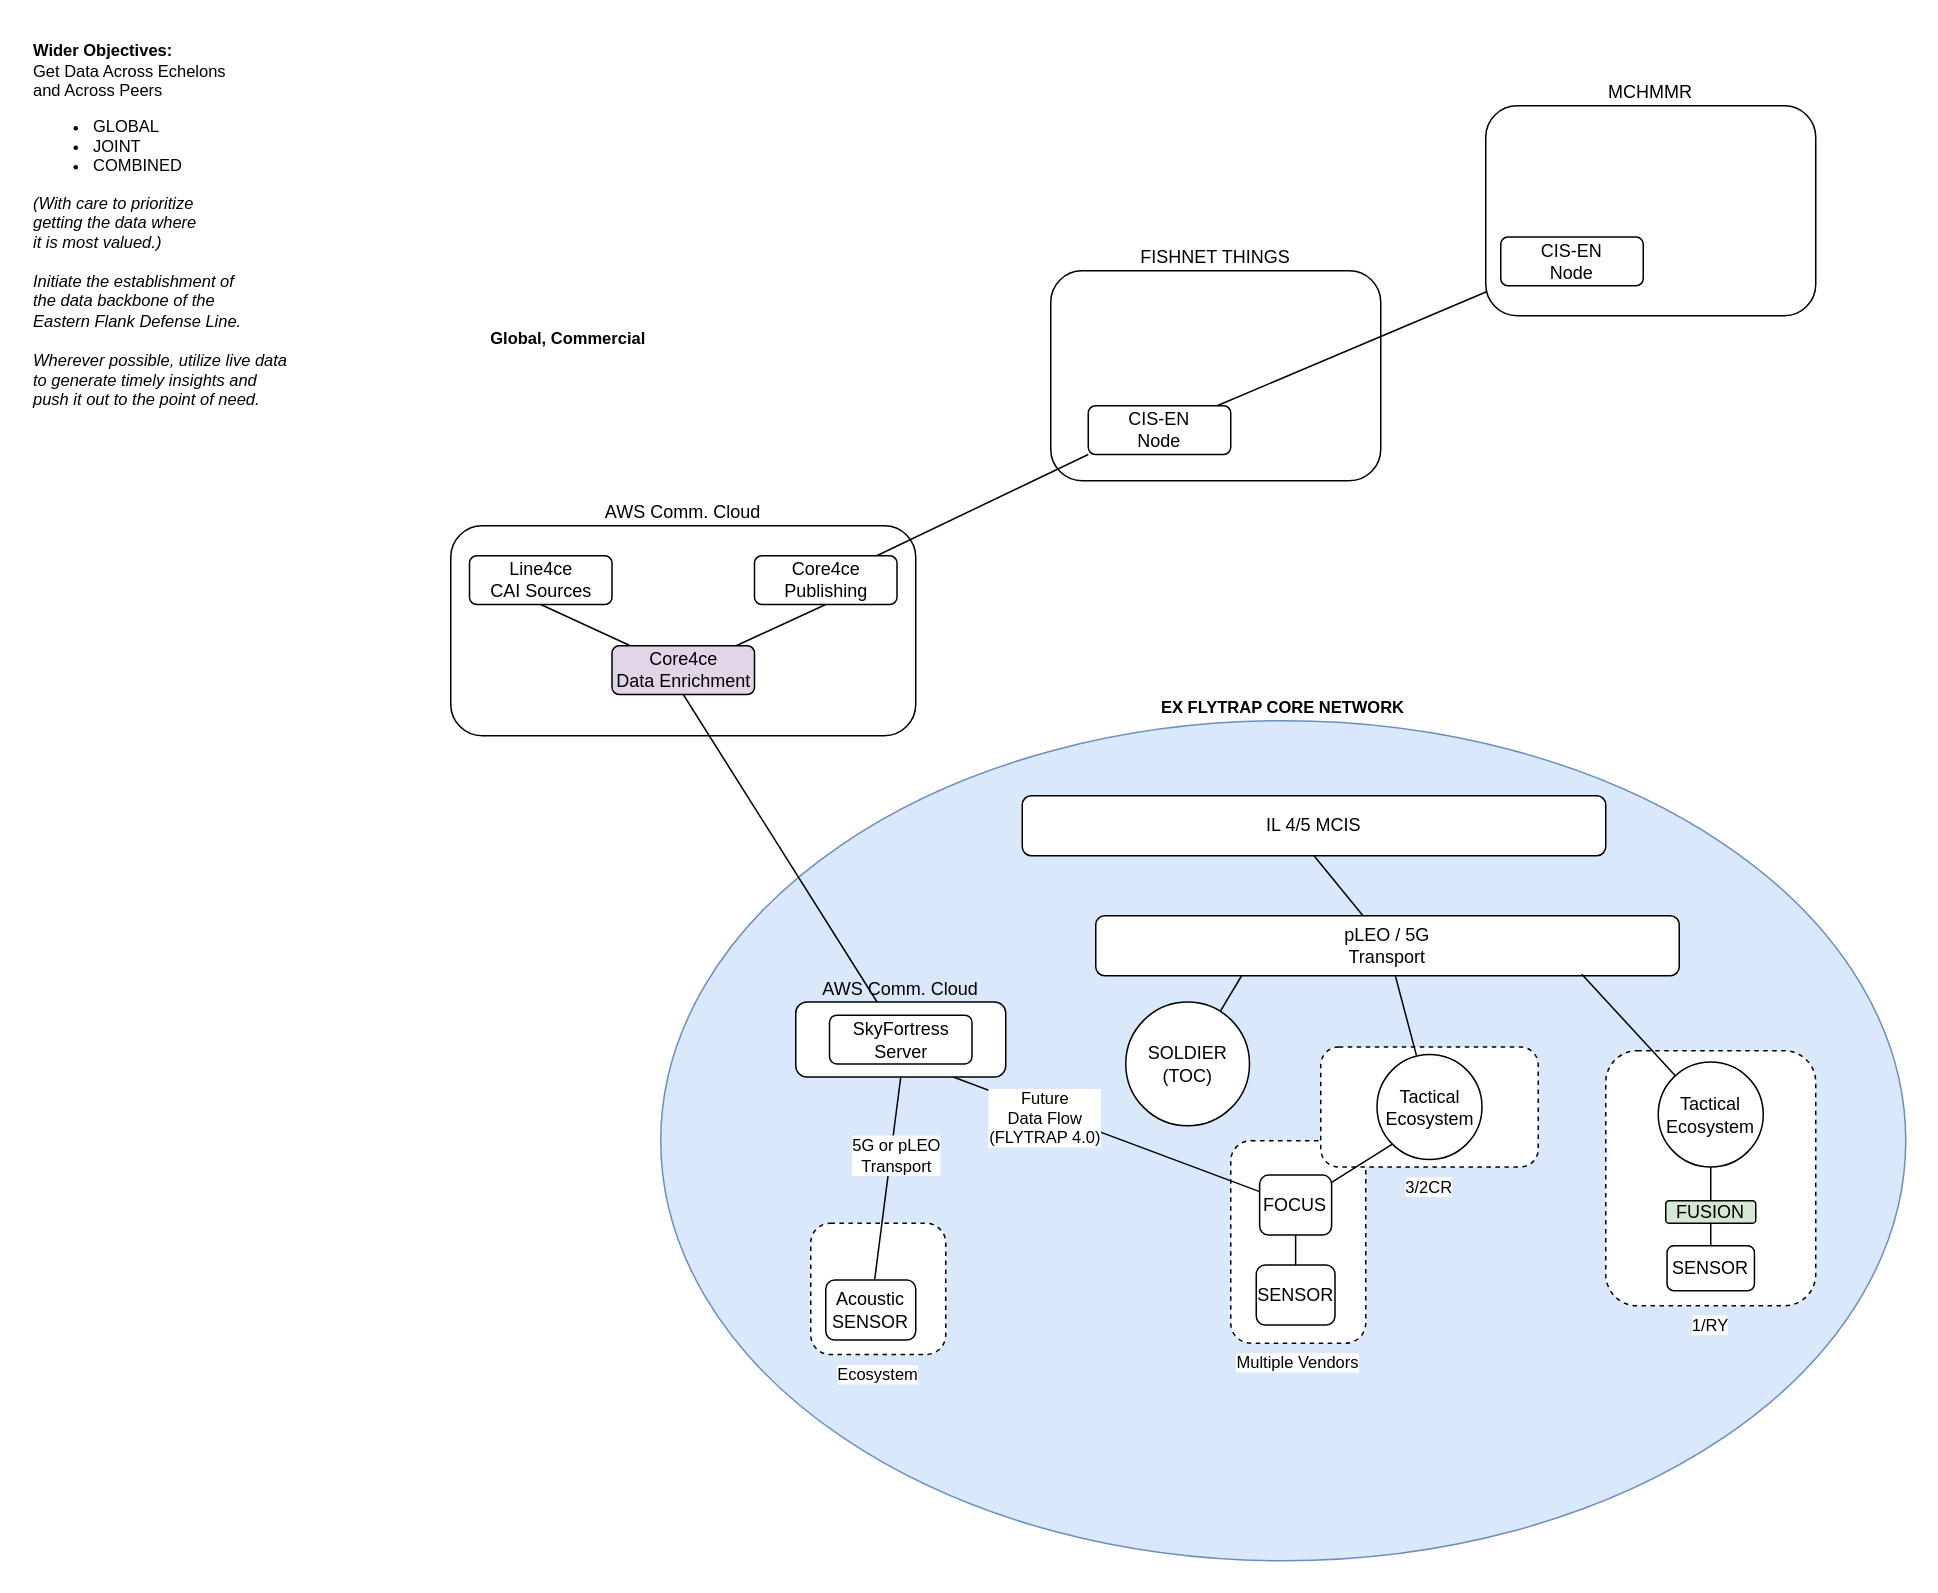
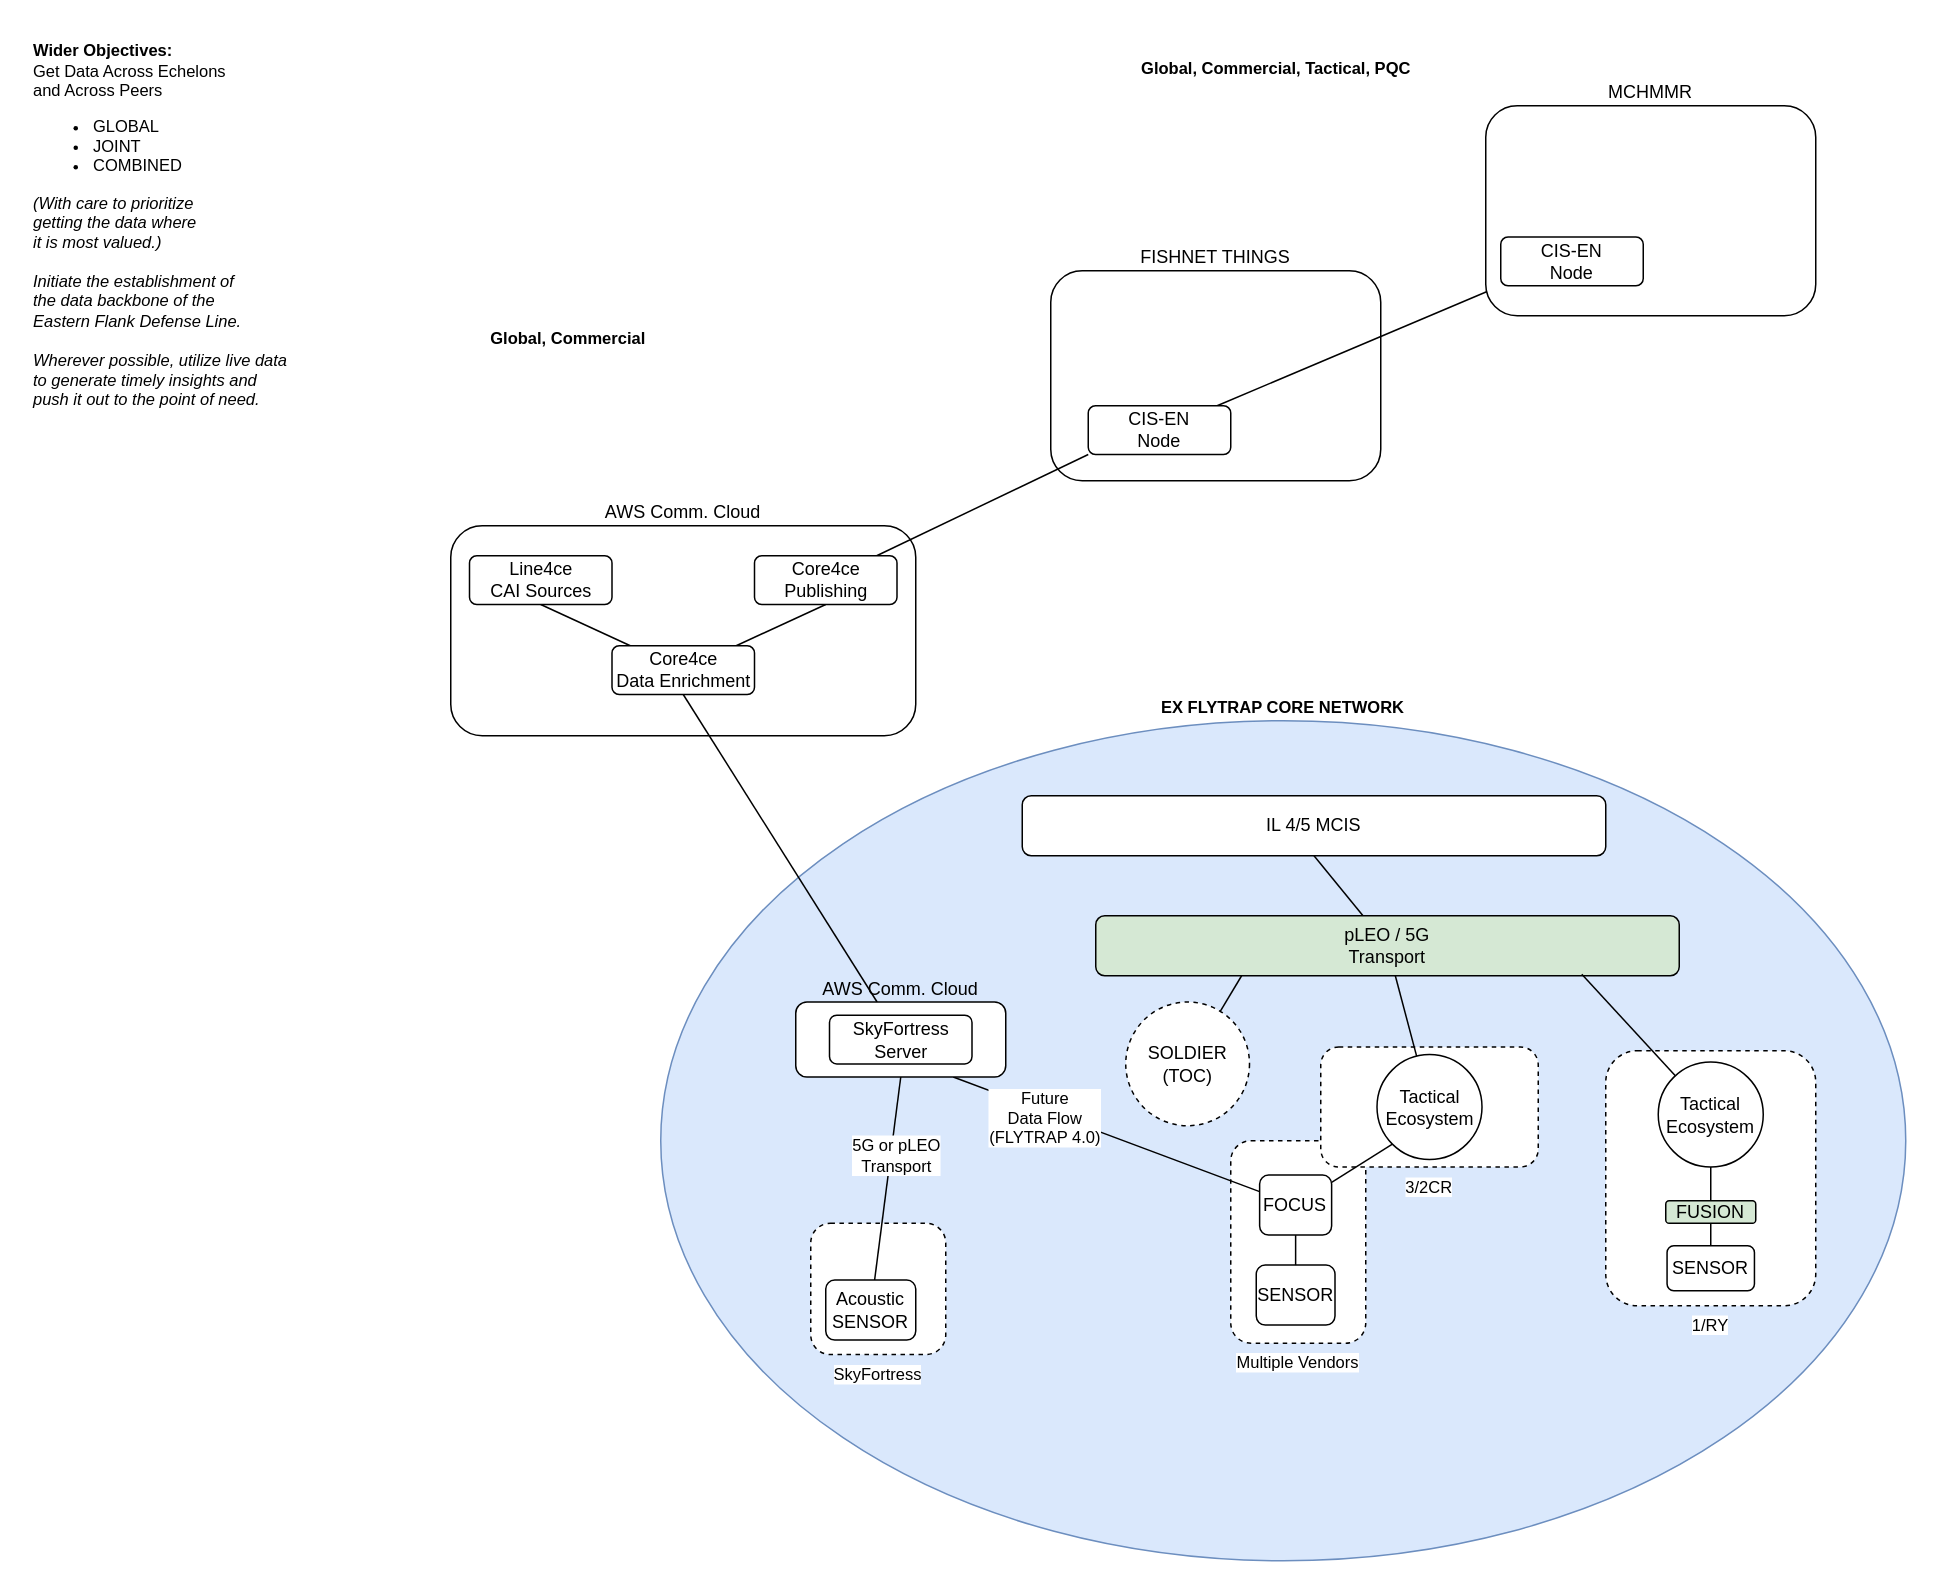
node "Global, Commercial, Tactical, PQC": added
node "Core4ce Data Enrichment": fillcolor #e1d5e7 -> #ffffff
node "pLEO / 5G Transport": fillcolor #ffffff -> #d5e8d4
node "SOLDIER (TOC)": style solid -> dashed
node "Ecosystem": label "Ecosystem" -> "SkyFortress"
